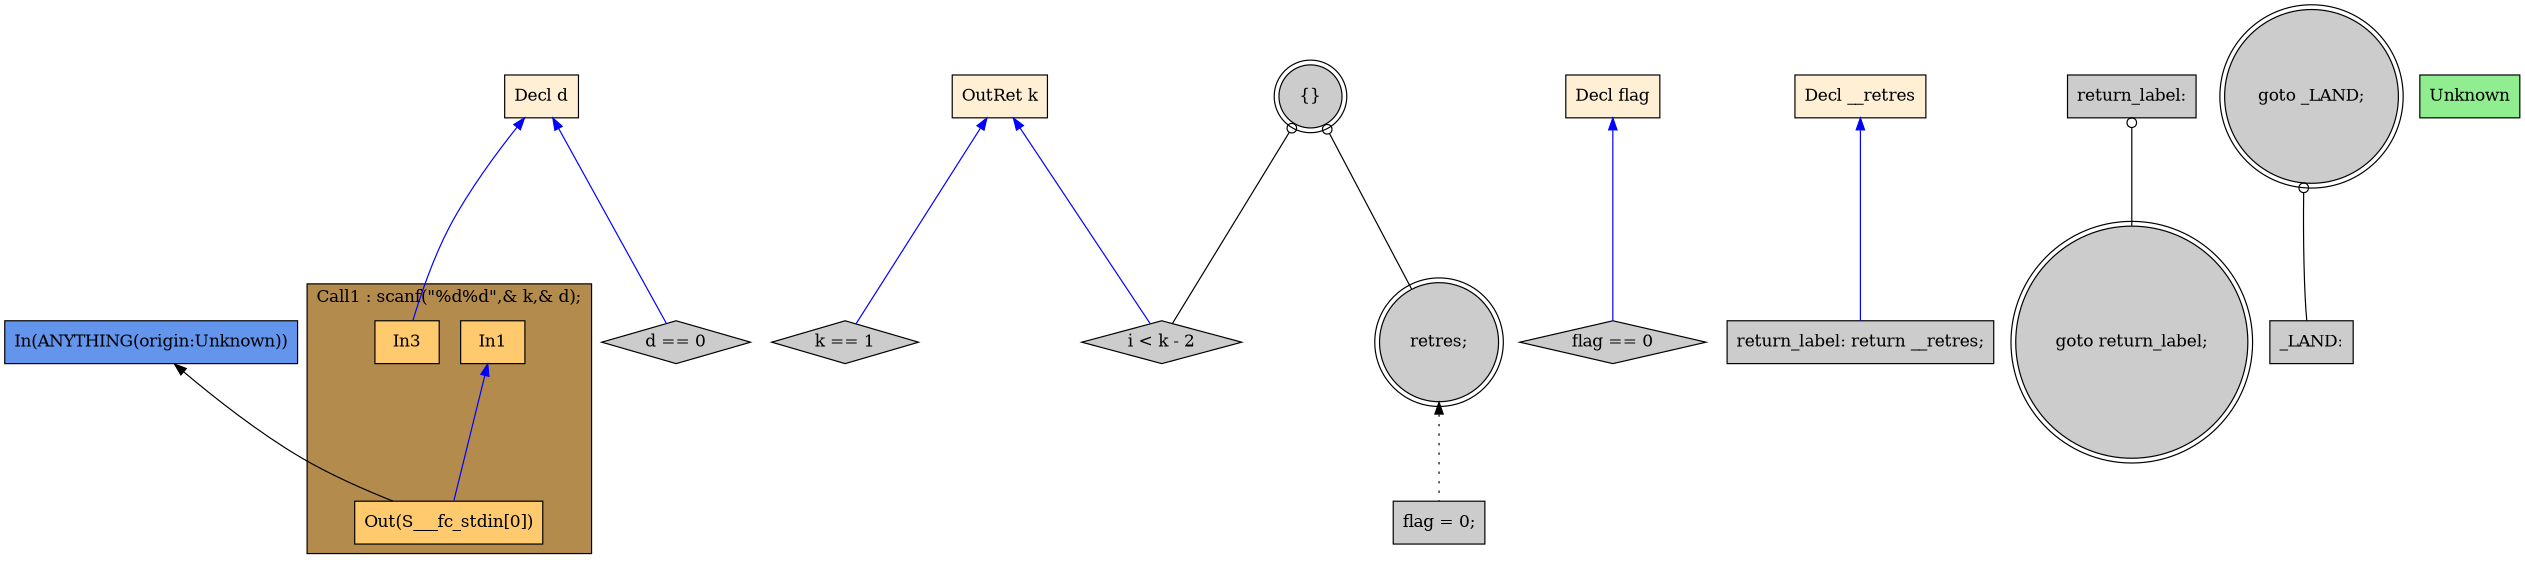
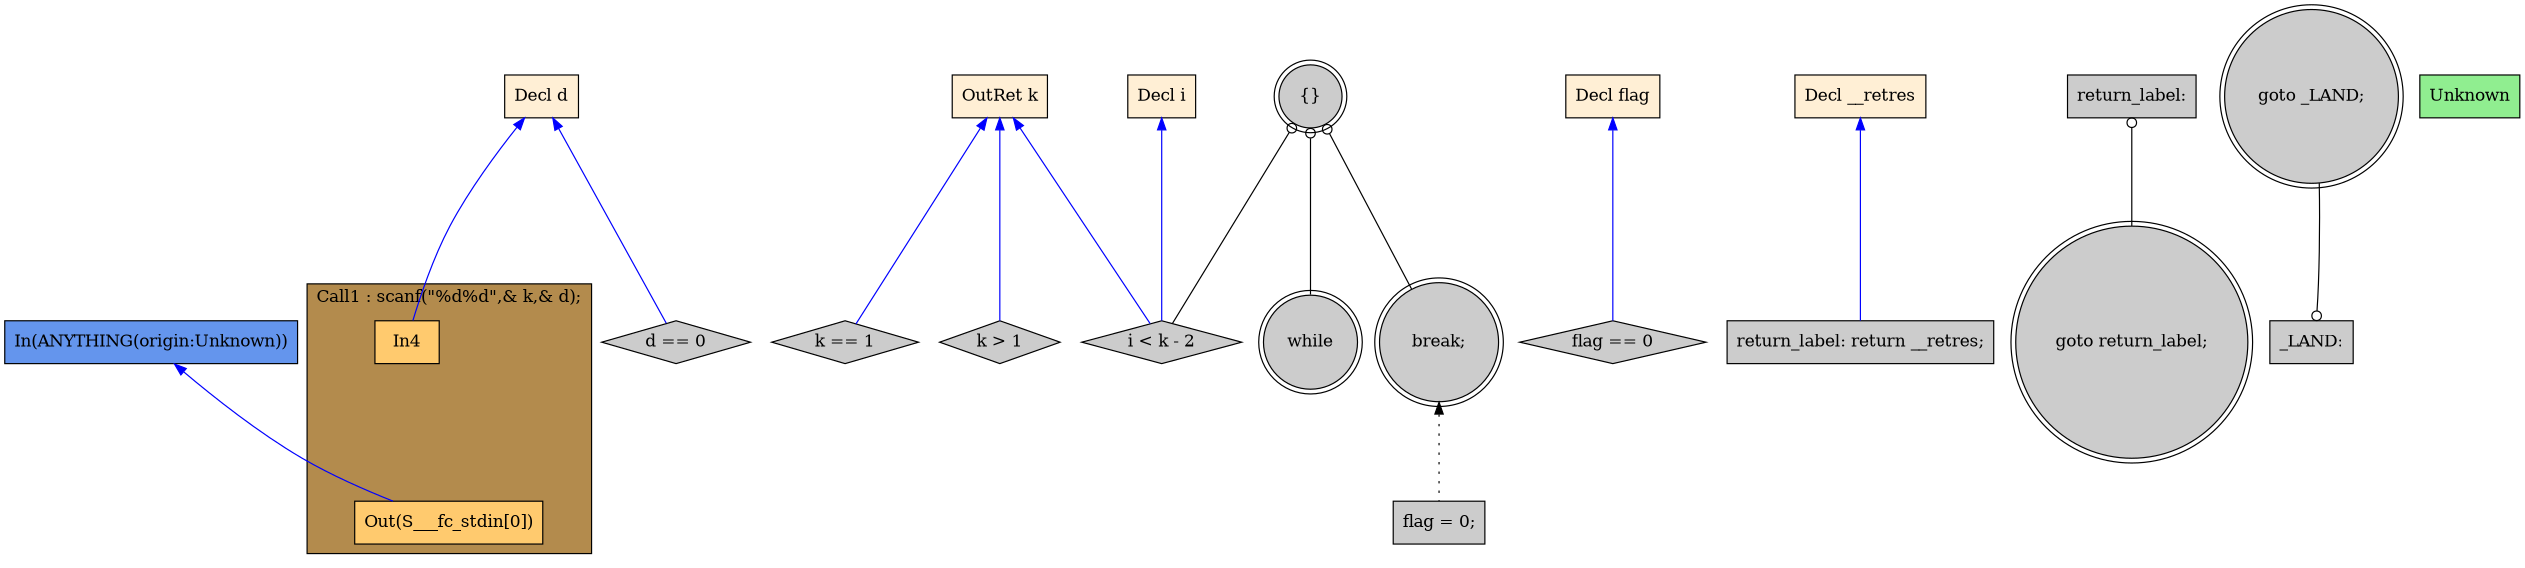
node "Decl i": added
edge "_LAND:" -> "goto _LAND;": reversed
node "In3": label "In3" -> "In4"
node "In1": removed
node "k > 1": added
node "while": added
node "retres;": label "retres;" -> "break;"
edge "Out(S___fc_stdin[0])" -> "In(ANYTHING(origin:Unknown))": color #000000 -> #0000ff
